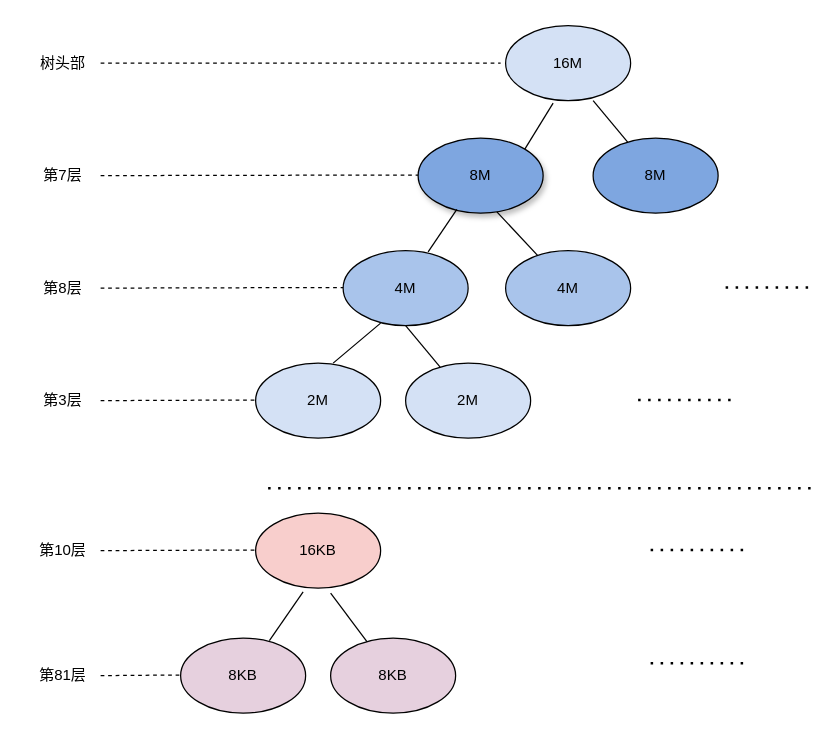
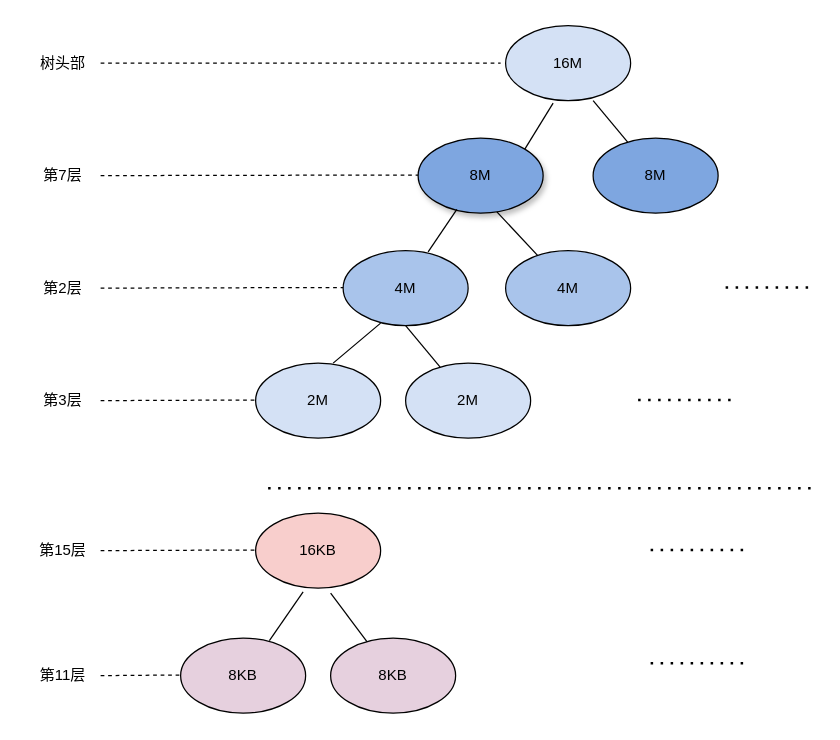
node "第8层": label "第8层" -> "第2层"
node "第10层": label "第10层" -> "第15层"
node "第81层": label "第81层" -> "第11层"
